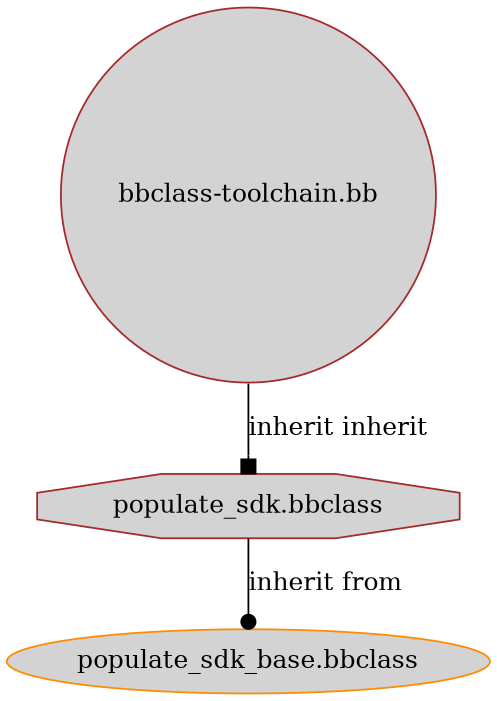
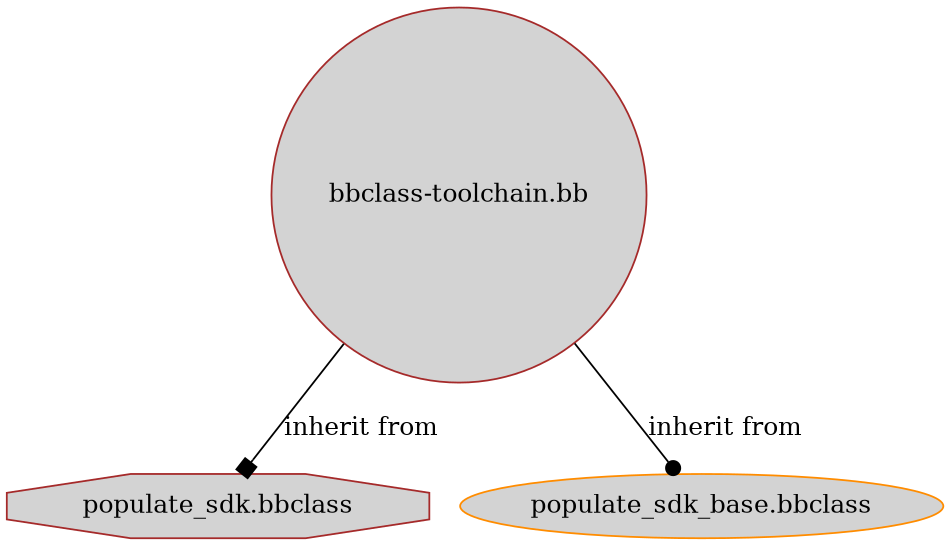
edge "bbclass-toolchain.bb" -> "populate_sdk.bbclass": label "inherit inherit" -> "inherit from"
edge "populate_sdk.bbclass" -> "populate_sdk_base.bbclass": now "bbclass-toolchain.bb" -> "populate_sdk_base.bbclass"
